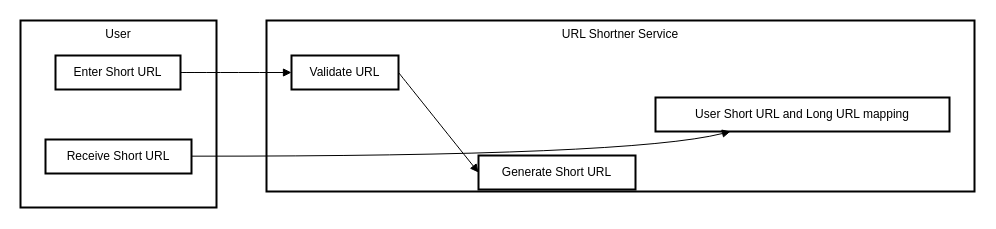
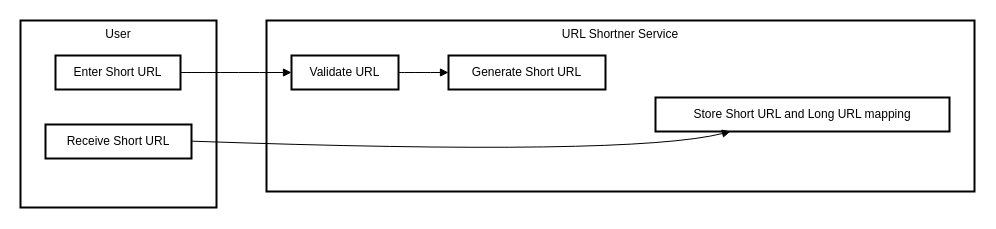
node "User Short URL and Long URL mapping": label "User Short URL and Long URL mapping" -> "Store Short URL and Long URL mapping"
node "Receive Short URL": moved (119, 157) -> (119, 142)
node "Generate Short URL": moved (557, 173) -> (527, 73)
